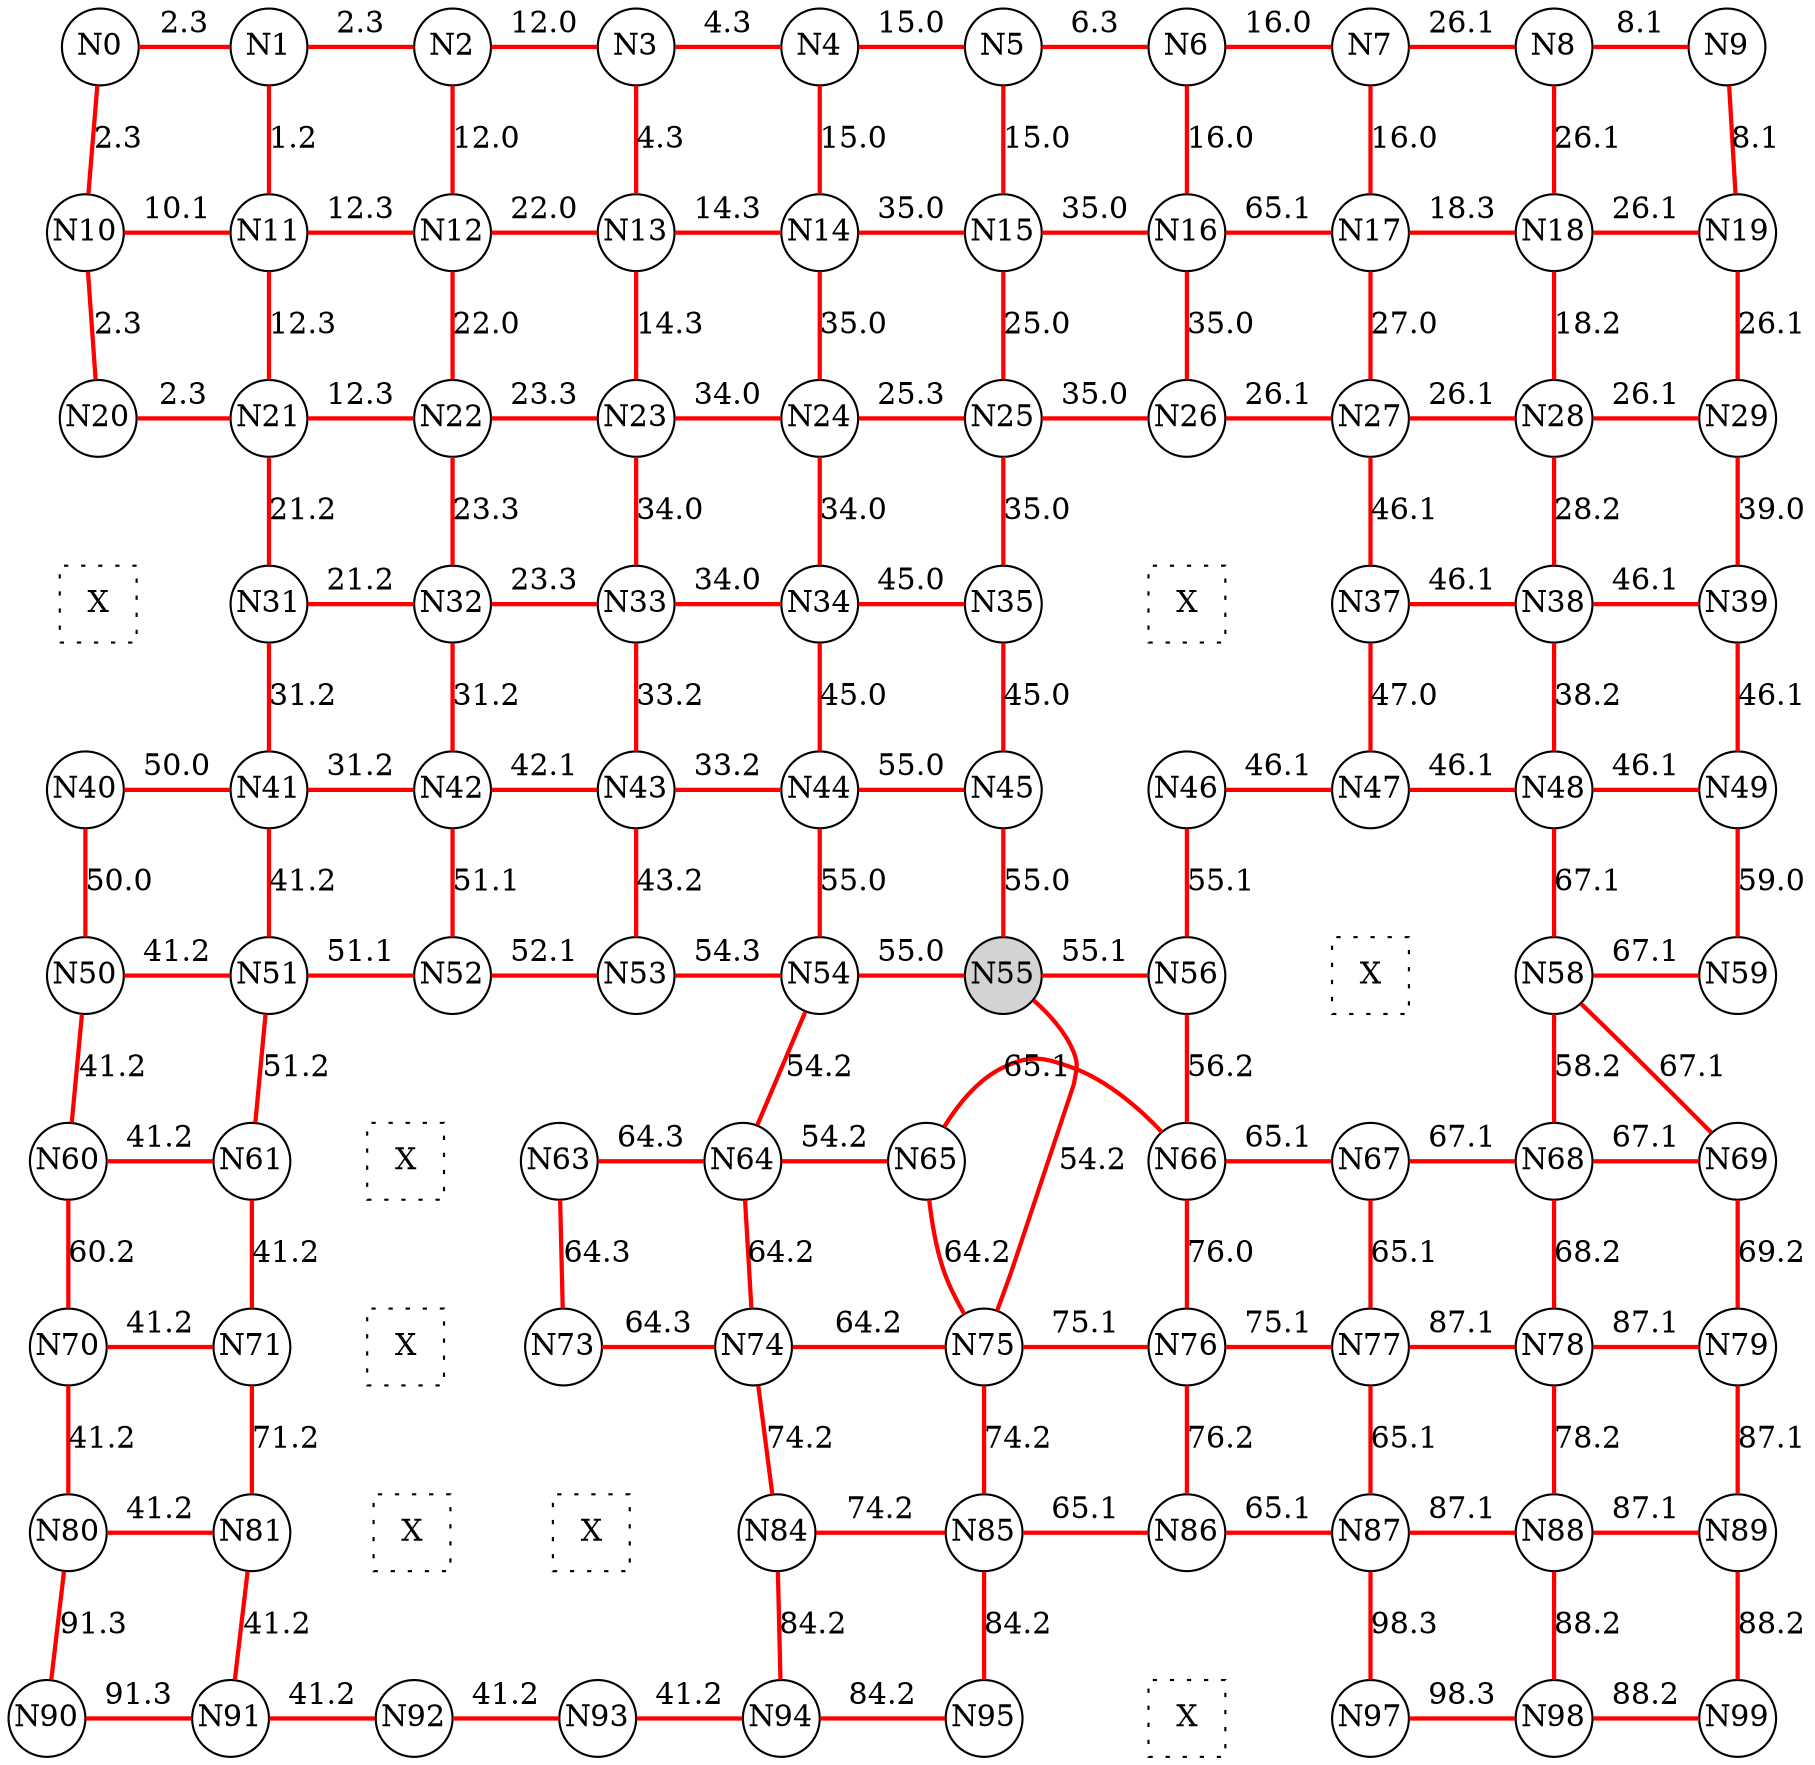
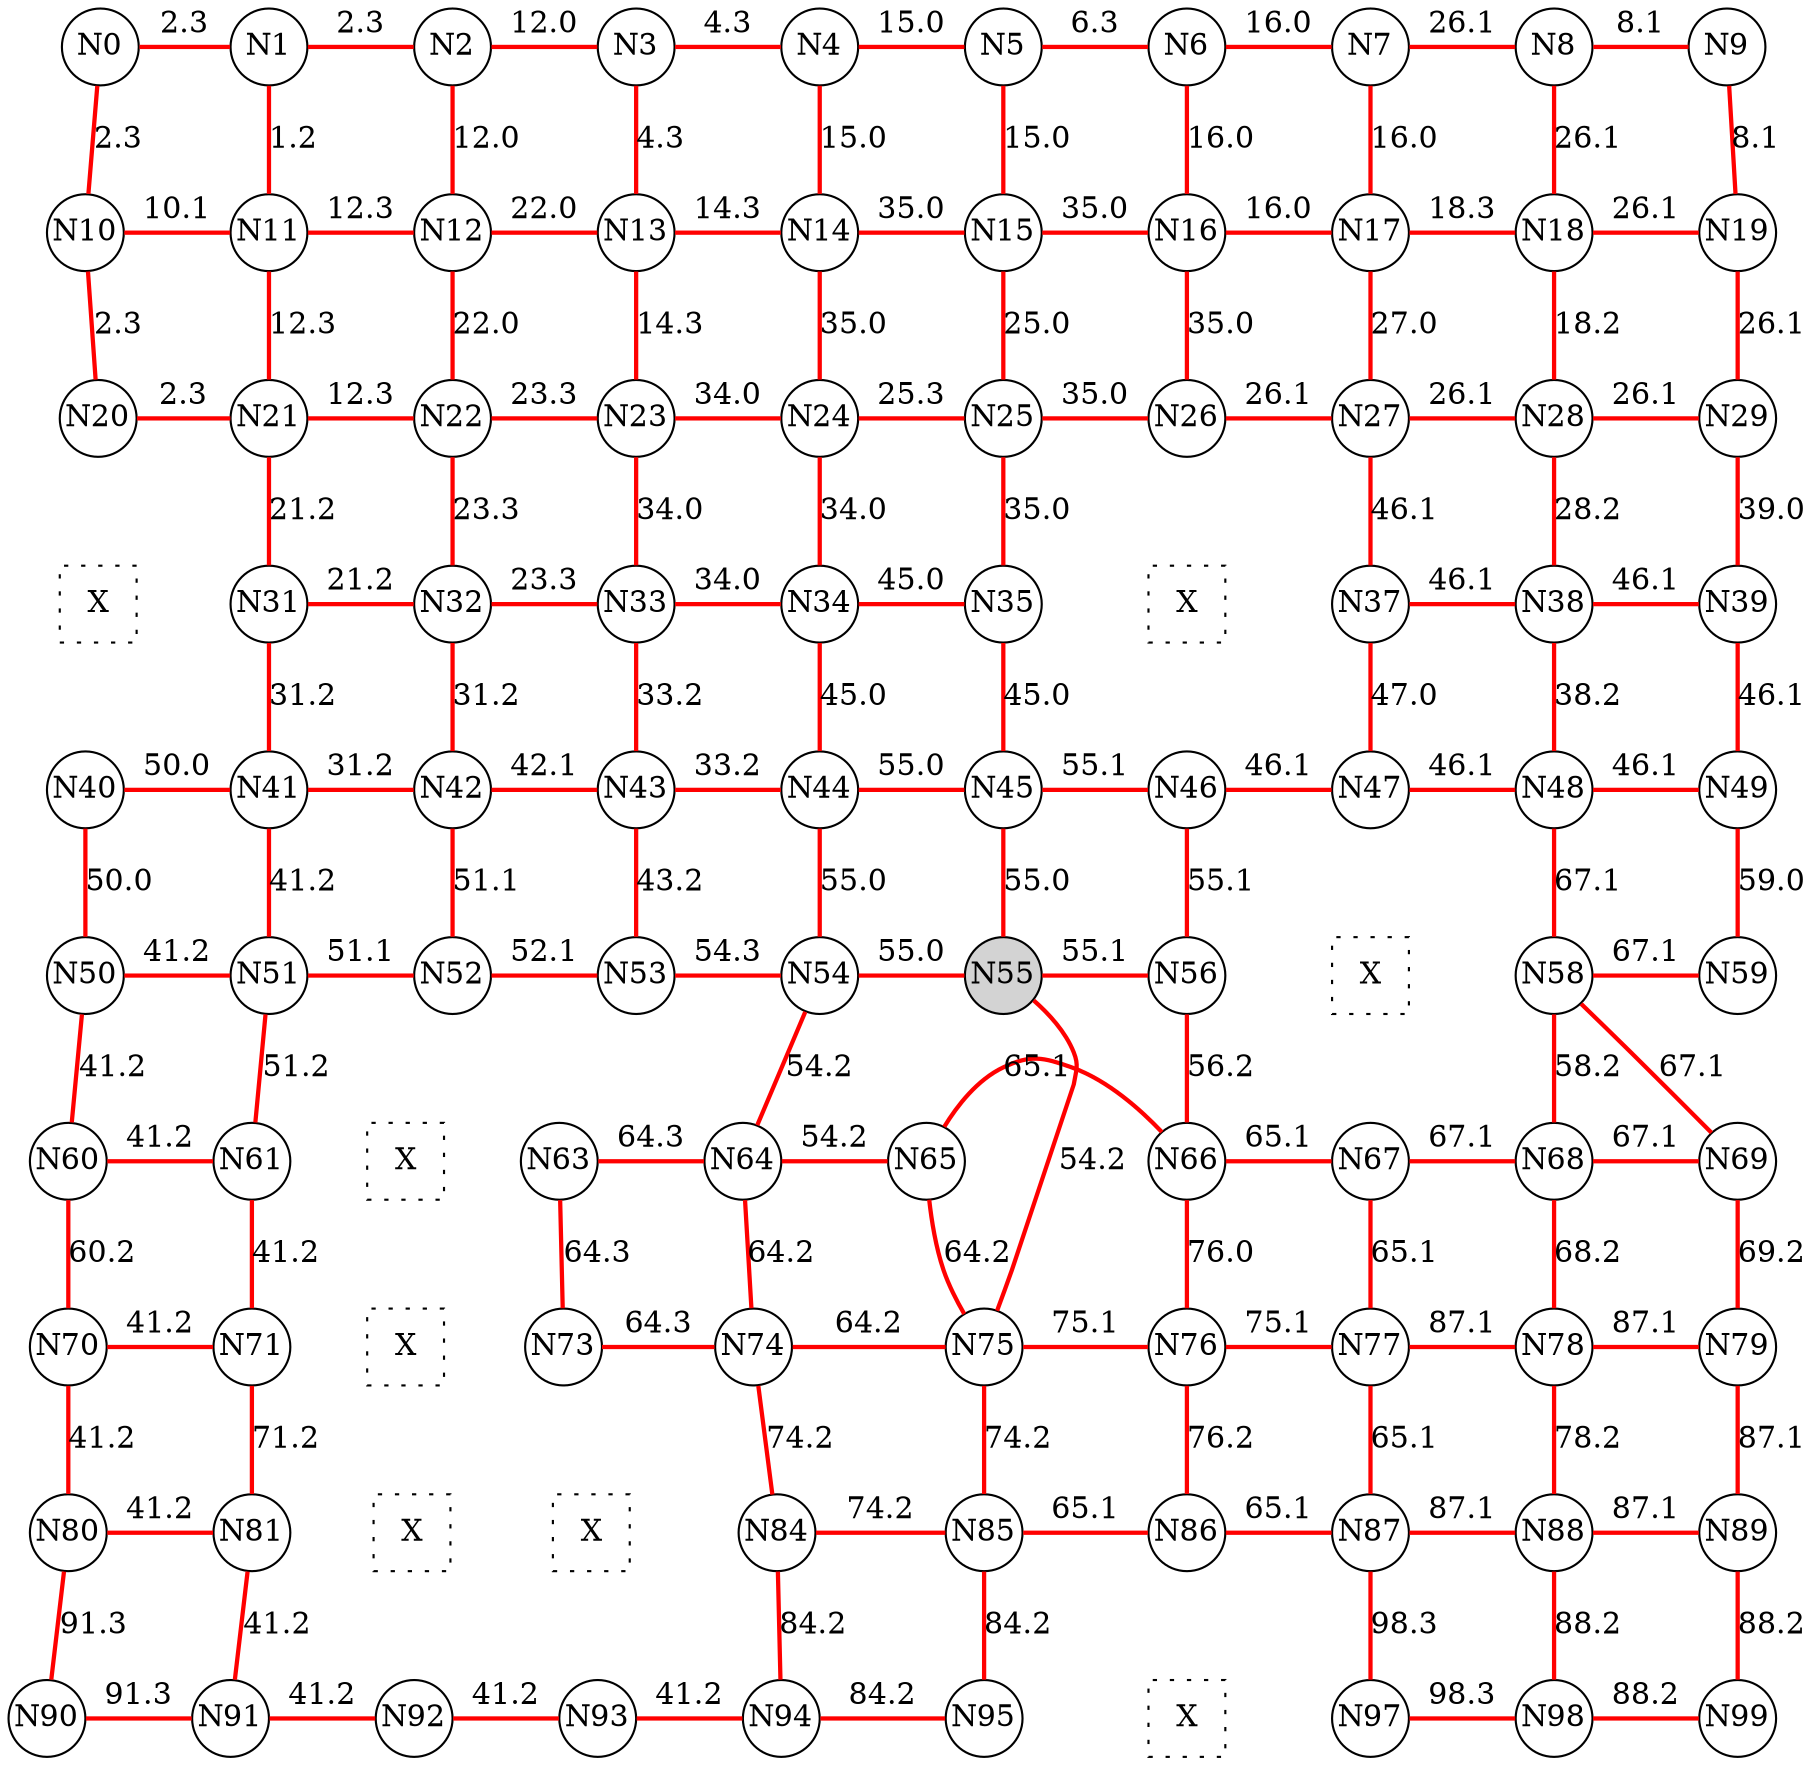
edge "N16" -- "N17": label "65.1" -> "16.0"
edge "N45" -- "N46": added, label "55.1"
